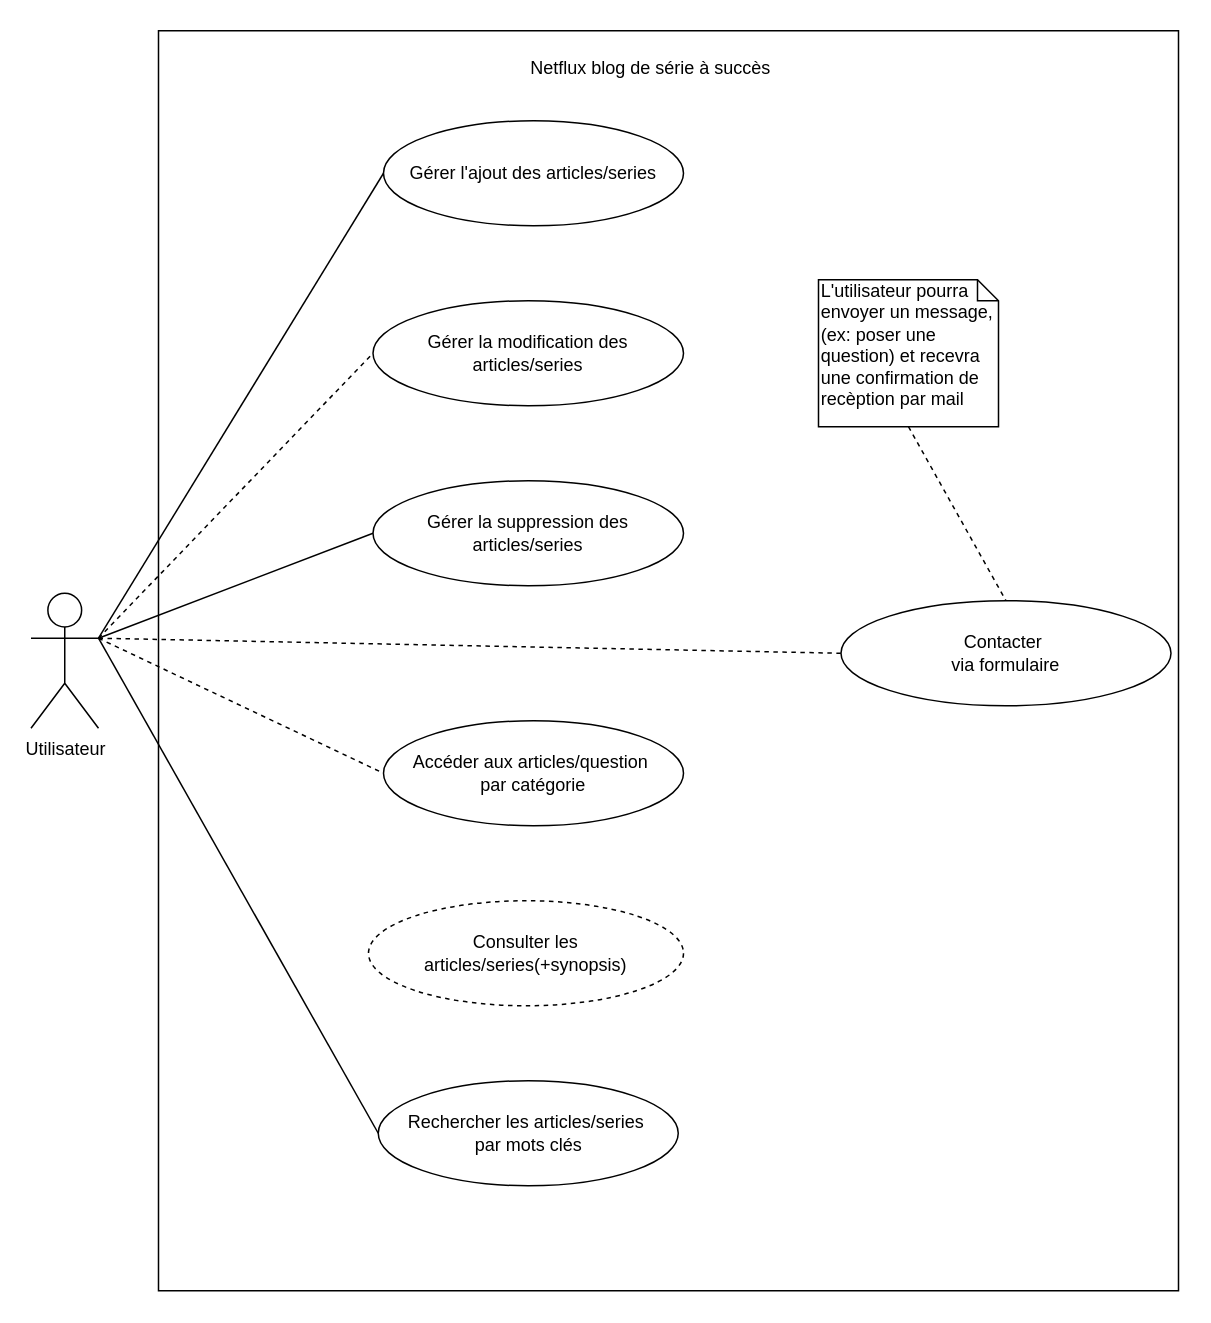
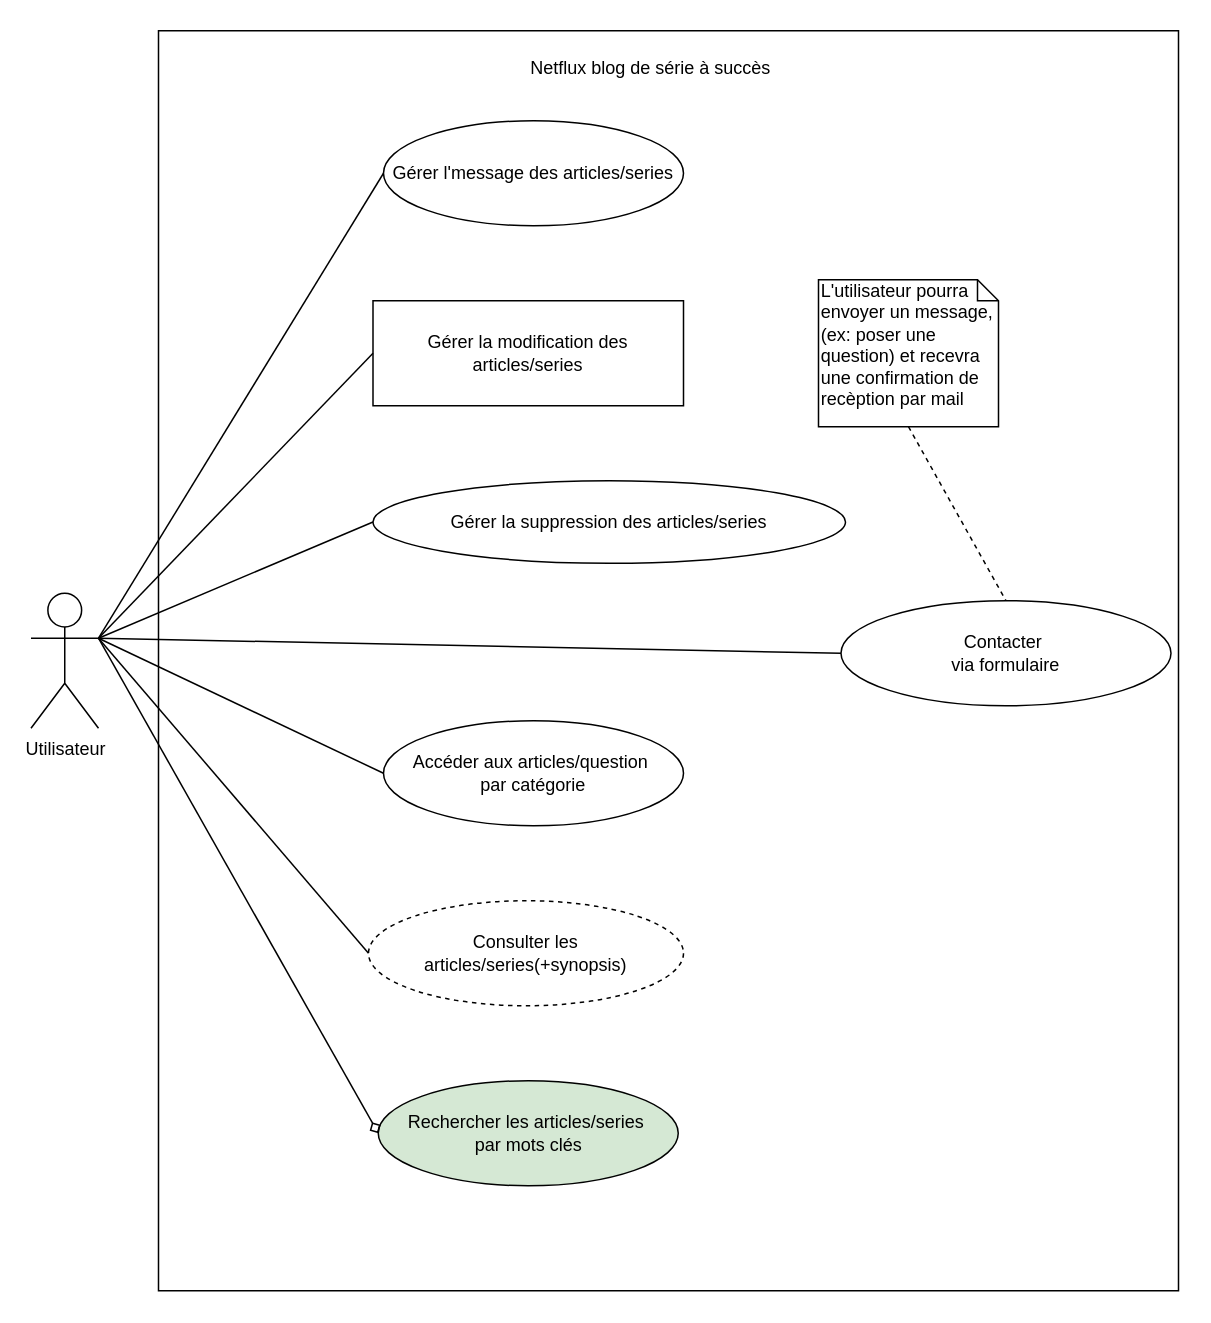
node "Gérer l'ajout des articles/series": label "Gérer l'ajout des articles/series" -> "Gérer l'message des articles/series"
node "Gérer la modification des articles/series": shape ellipse -> rectangle
edge "Gérer la modification des articles/series" -- "Utilisateur": style dashed -> solid
node "Gérer la suppression des articles/series": size 311x105 -> 473x83
edge "Contacter via formulaire" -- "Utilisateur": style dashed -> solid
edge "Utilisateur" -- "Accéder aux articles/question par catégorie": style dashed -> solid
edge "Utilisateur" -- "Consulter les articles/series(+synopsis)": added
edge "Utilisateur" -- "Rechercher les articles/series par mots clés": arrowhead none -> diamond
node "Rechercher les articles/series par mots clés": fillcolor #ffffff -> #d5e8d4
